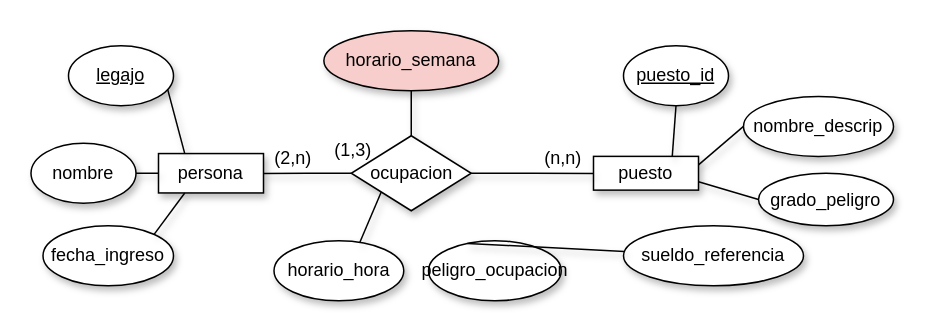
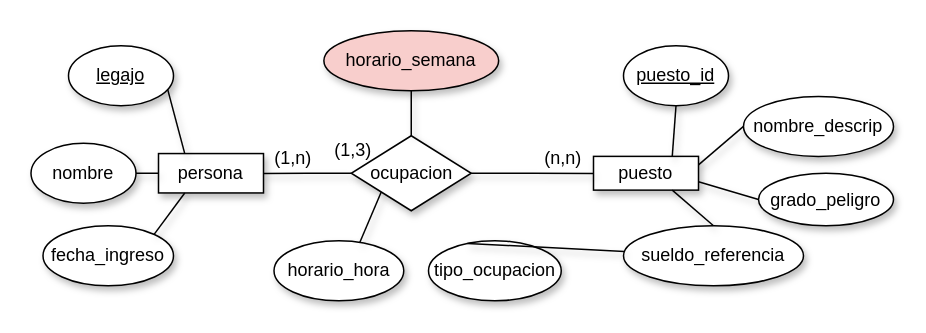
node "(2,n)": label "(2,n)" -> "(1,n)"
edge "puesto" -- "sueldo_referencia": added
node "peligro_ocupacion": label "peligro_ocupacion" -> "tipo_ocupacion"
